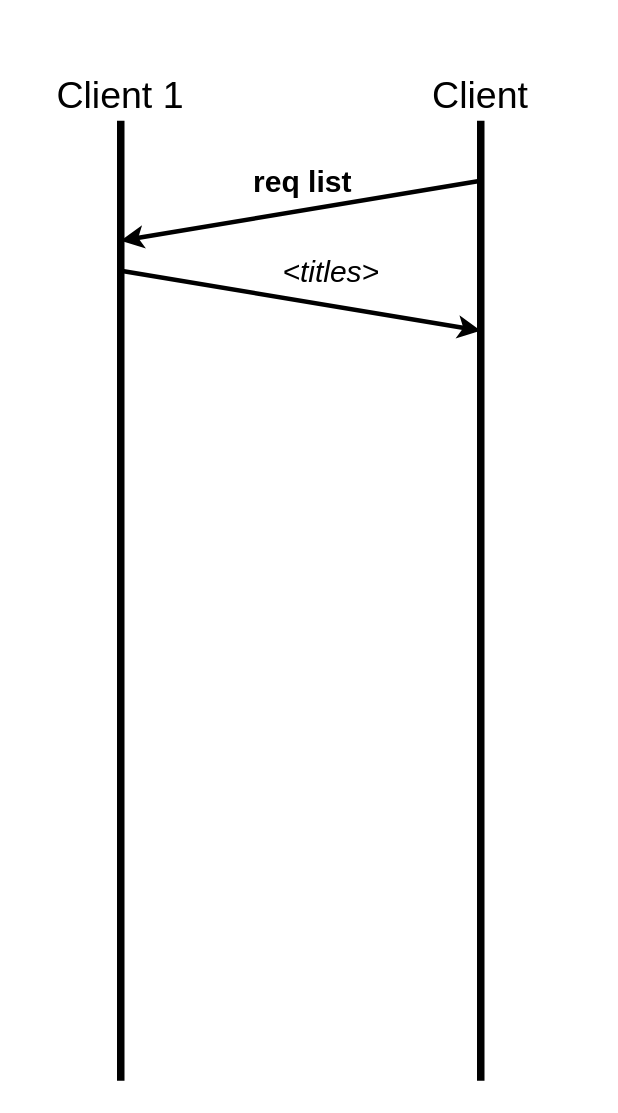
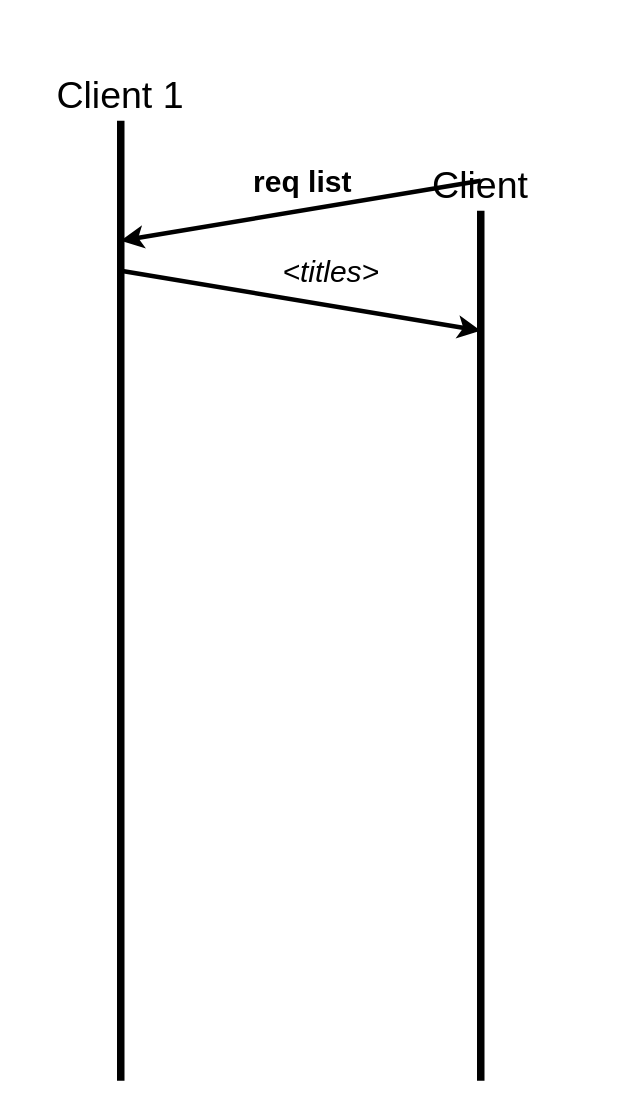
node "Client": moved (481, 76) -> (481, 166)
